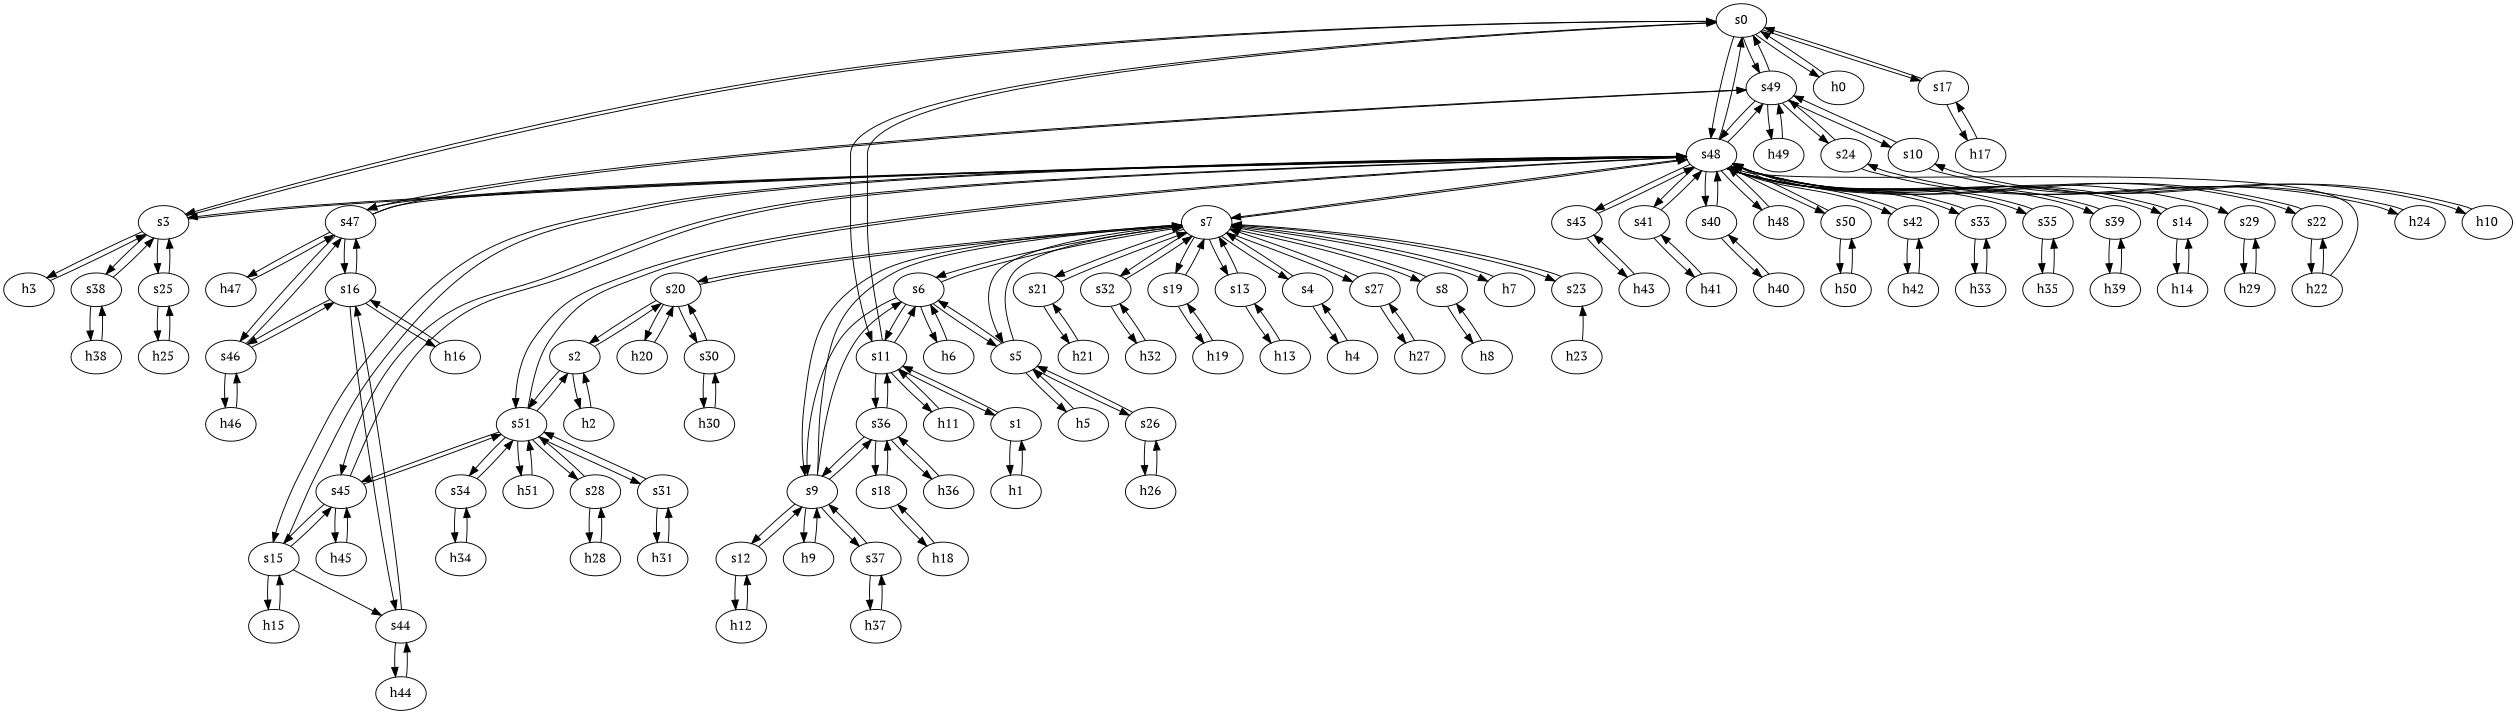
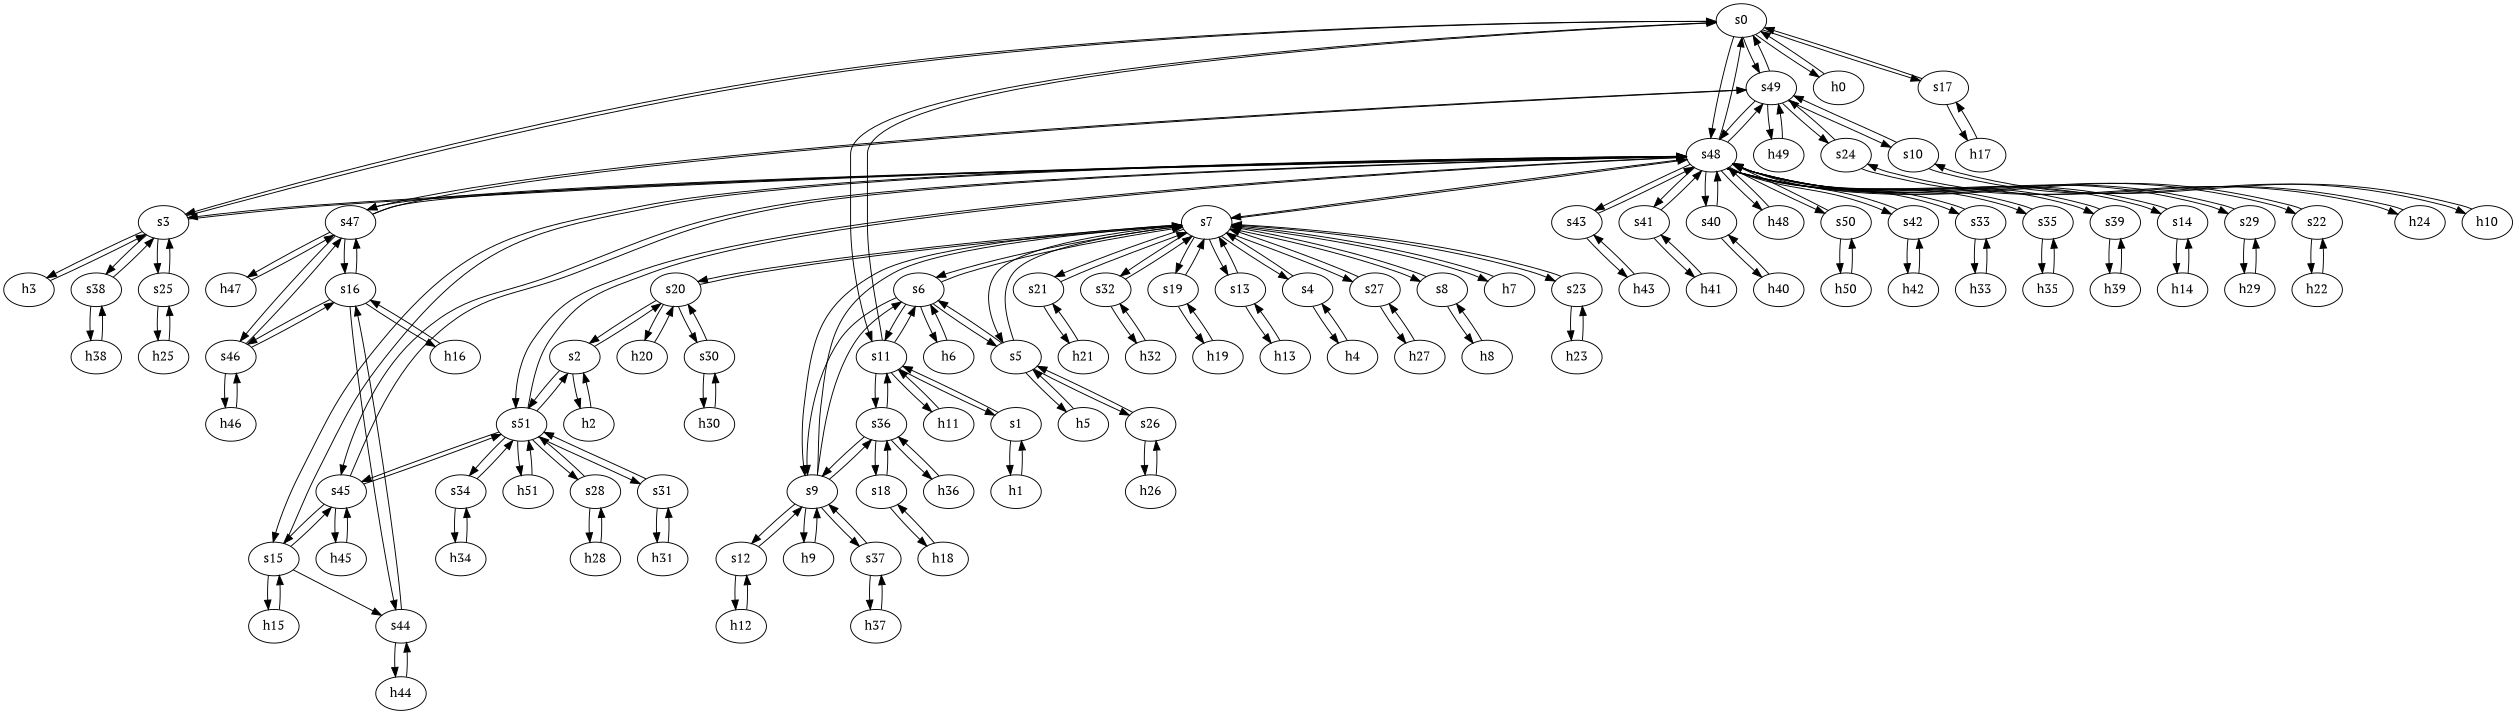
edge "h22" -> "s48": now "s29" -> "s48"
edge "s23" -> "h23": added
